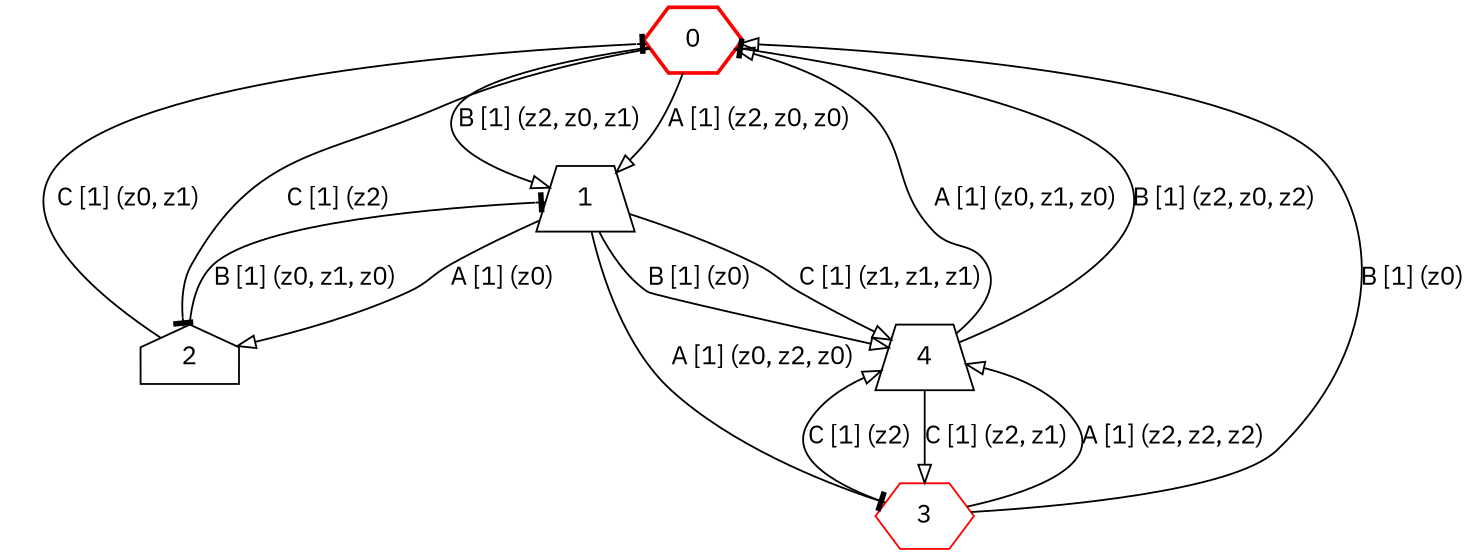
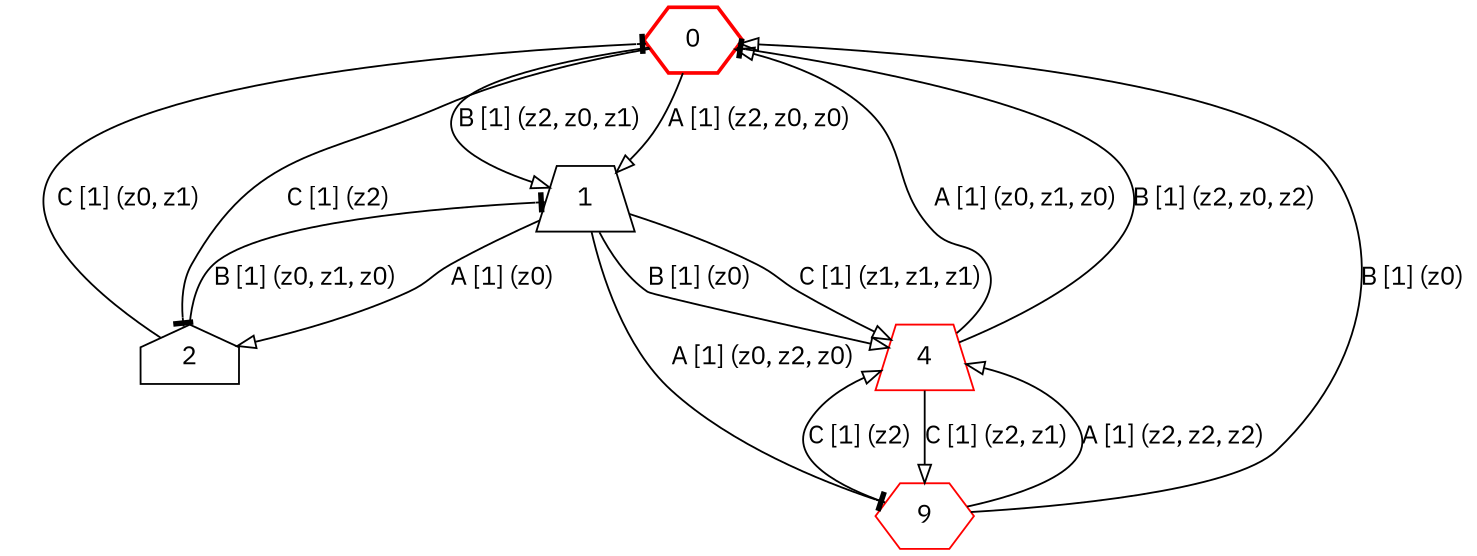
node "4": color black -> red
node "3": label "3" -> "9"
